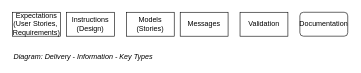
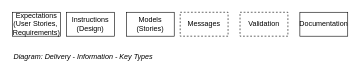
node "Messages": style solid -> dashed
node "Validation": style solid -> dashed
node "Documentation": shape rounded rectangle -> rectangle
